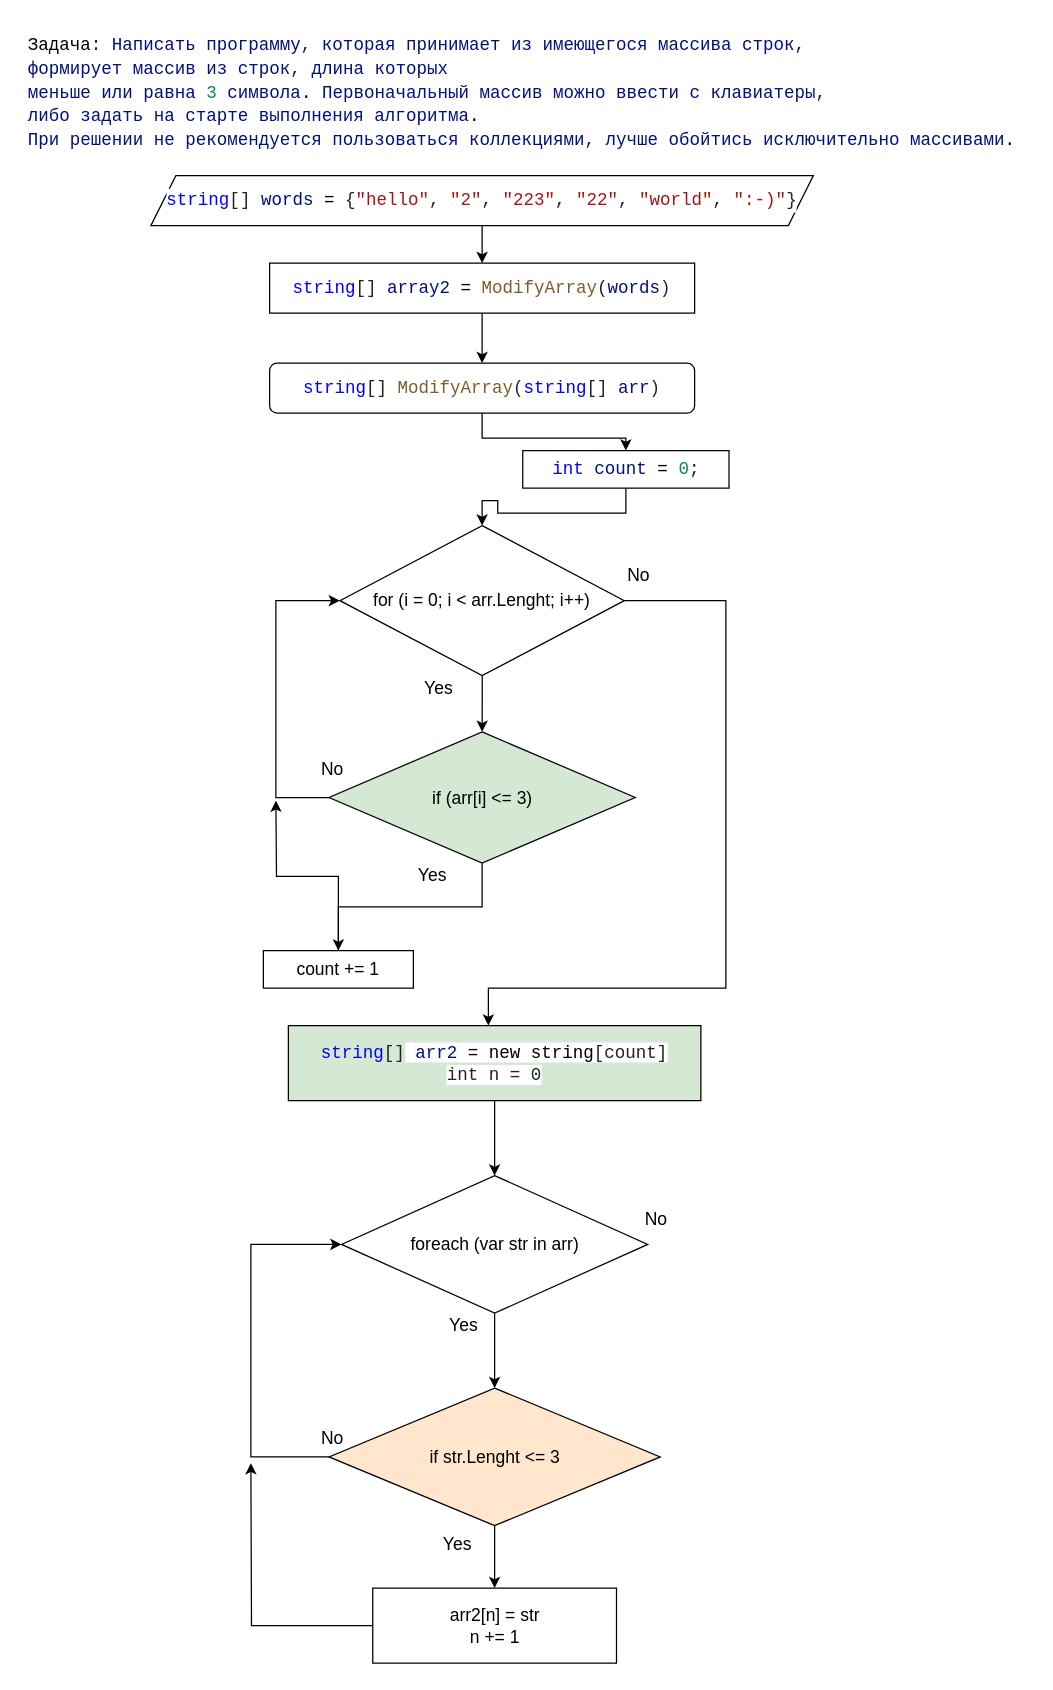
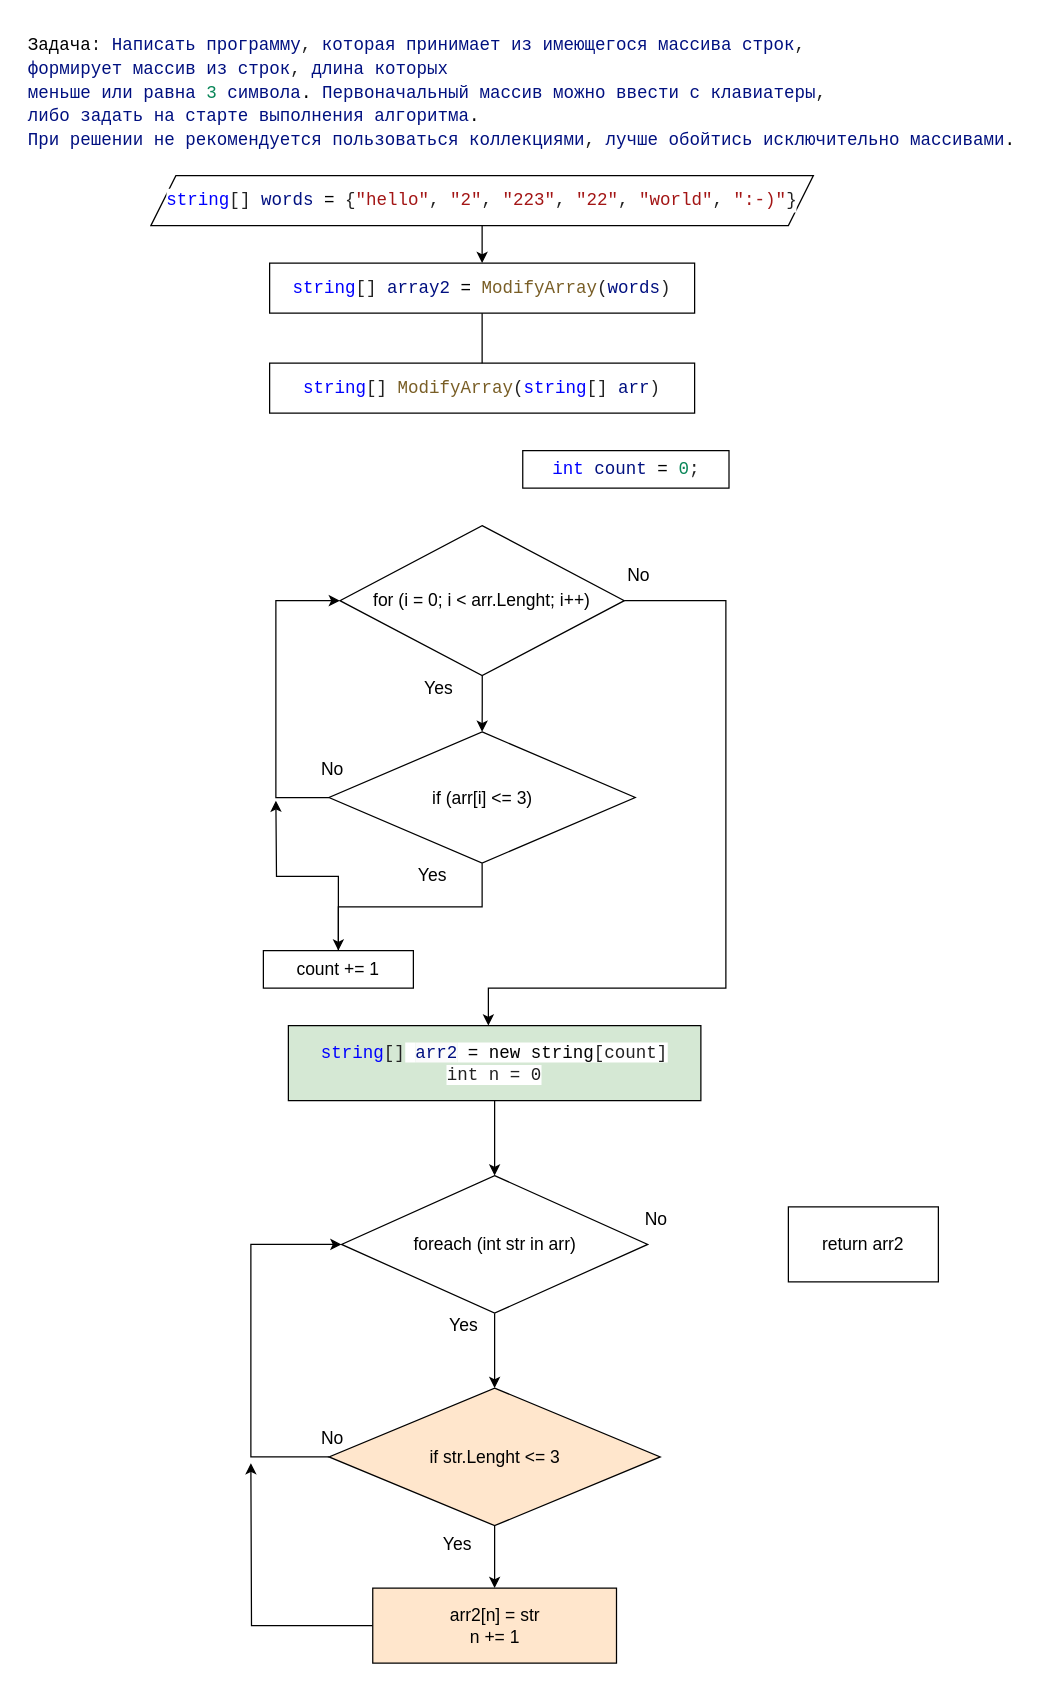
edge "string[] array2 = ModifyArray(words)" -> "string[] ModifyArray(string[] arr)": arrowhead classic -> none
node "string[] ModifyArray(string[] arr)": shape rounded rectangle -> rectangle
edge "string[] ModifyArray(string[] arr)" -> "int count = 0;": removed
edge "int count = 0;" -> "for (i = 0; i < arr.Lenght; i++)": removed
node "if (arr[i] <= 3)": fillcolor #d5e8d4 -> #ffffff
node "foreach (var str in arr)": label "foreach (var str in arr)" -> "foreach (int str in arr)"
node "return arr2": added
node "arr2[n] = str n += 1": fillcolor #ffffff -> #ffe6cc
